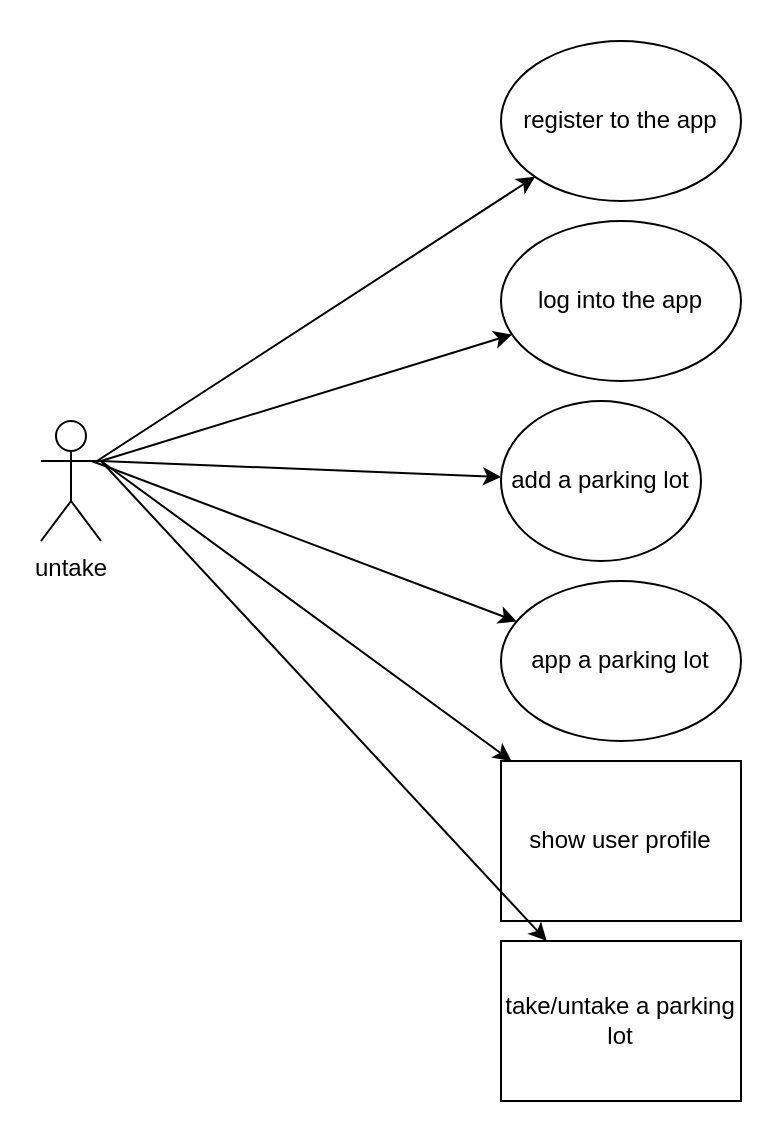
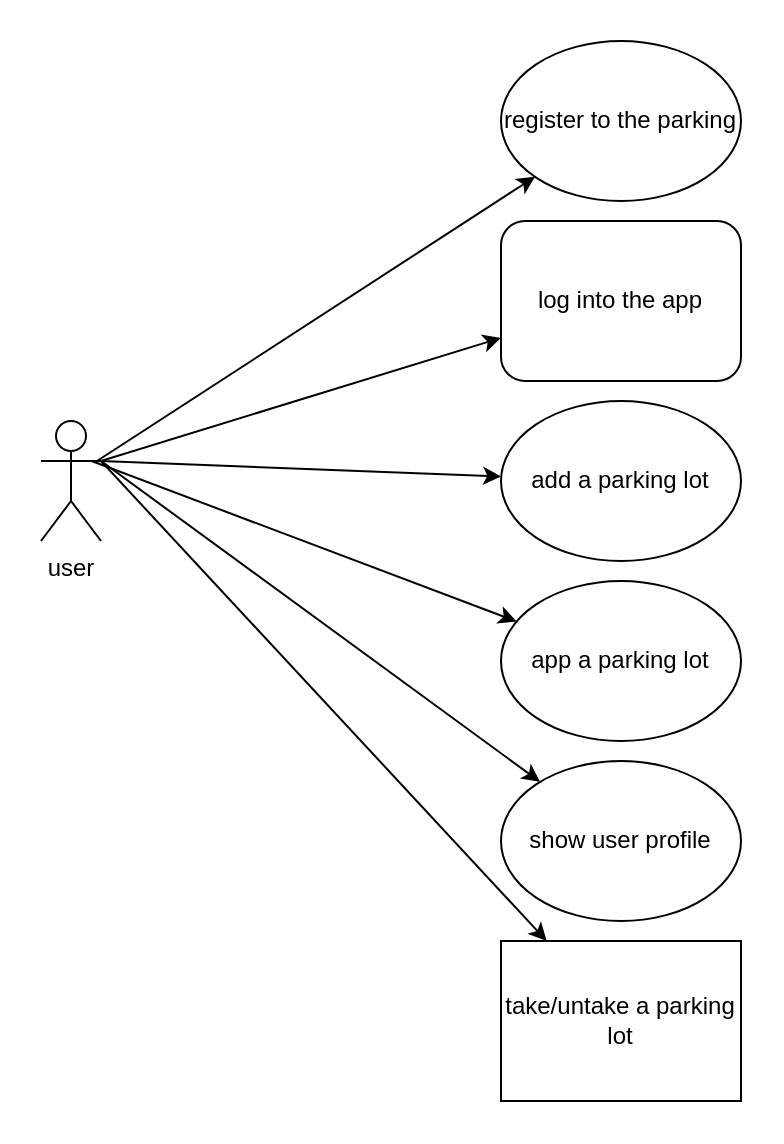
node "register to the app": label "register to the app" -> "register to the parking"
node "log into the app": shape ellipse -> rounded rectangle
node "add a parking lot": size 200x160 -> 240x160
node "untake": label "untake" -> "user"
node "show user profile": shape rectangle -> ellipse
